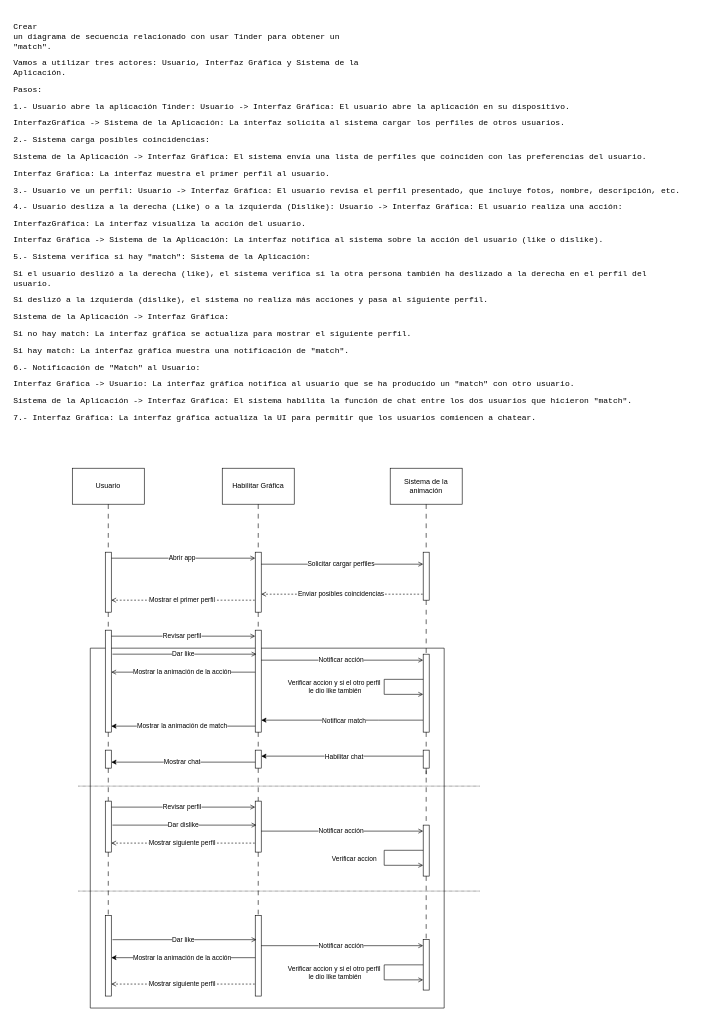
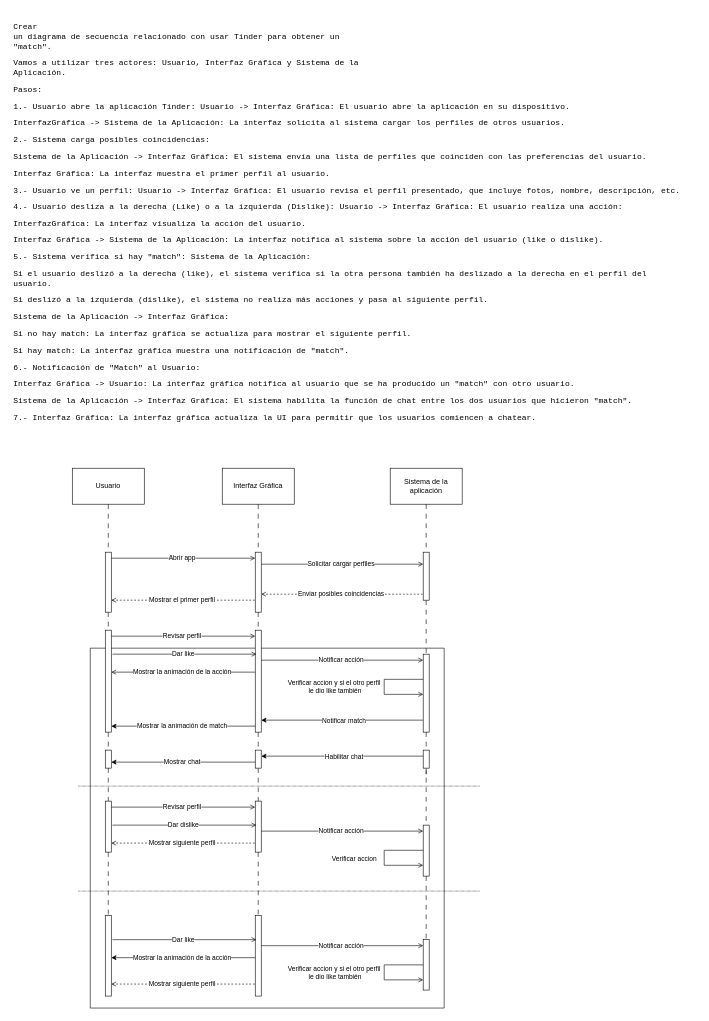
node "Habilitar Gráfica": label "Habilitar Gráfica" -> "Interfaz Gráfica"
node "Sistema de la animación": label "Sistema de la animación" -> "Sistema de la aplicación"
